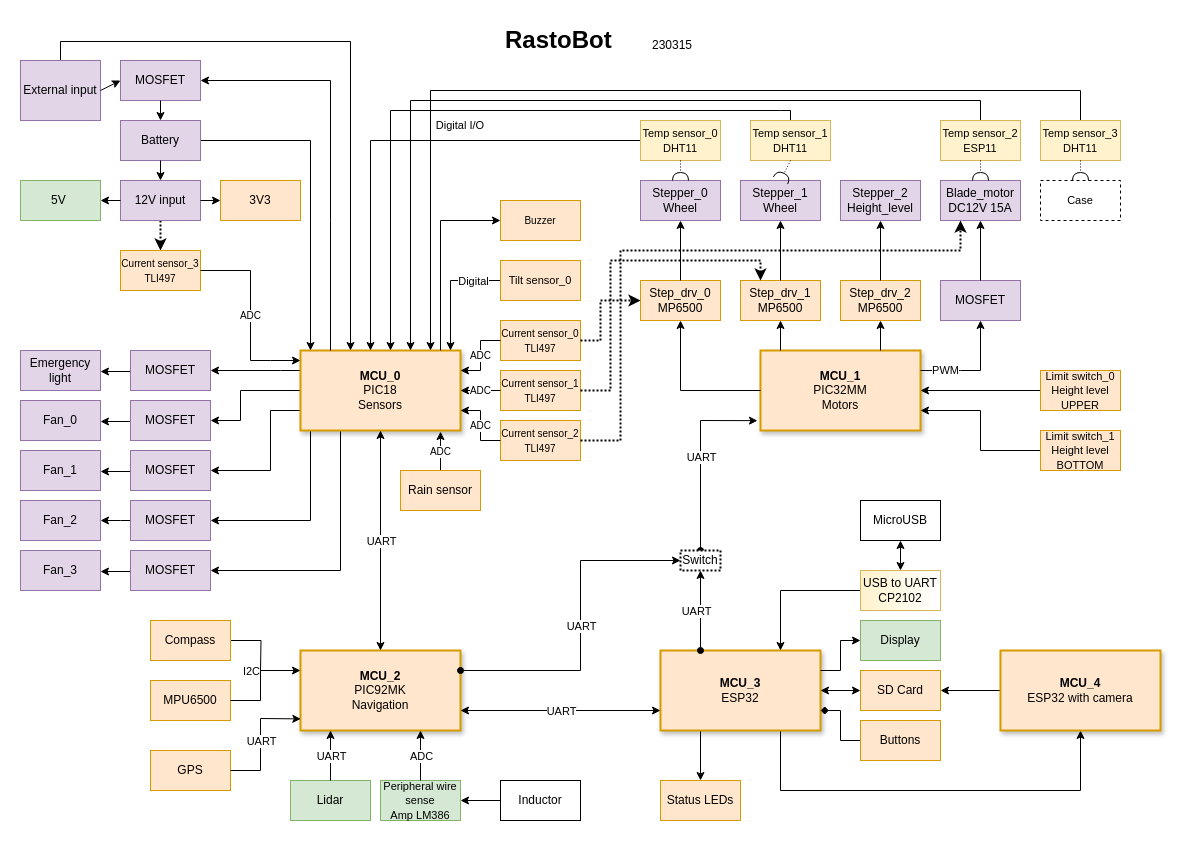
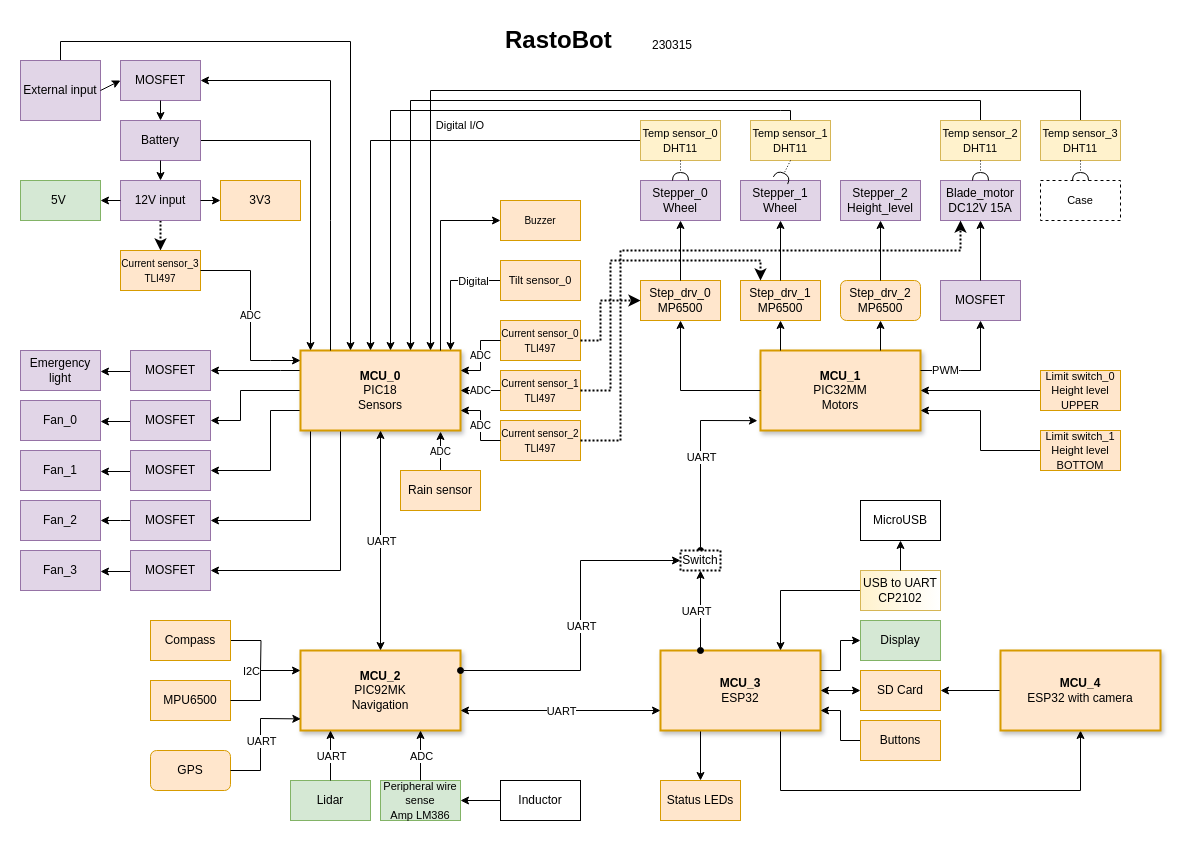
node "Temp sensor_2 ESP11": label "Temp sensor_2 ESP11" -> "Temp sensor_2 DHT11"
node "Step_drv_2 MP6500": shape rectangle -> rounded rectangle
edge "MicroUSB" -- "USB to UART CP2102": arrowhead classic -> none
edge "Buttons" -> "MCU_3 ESP32": arrowhead diamond -> classic
node "GPS": shape rectangle -> rounded rectangle
